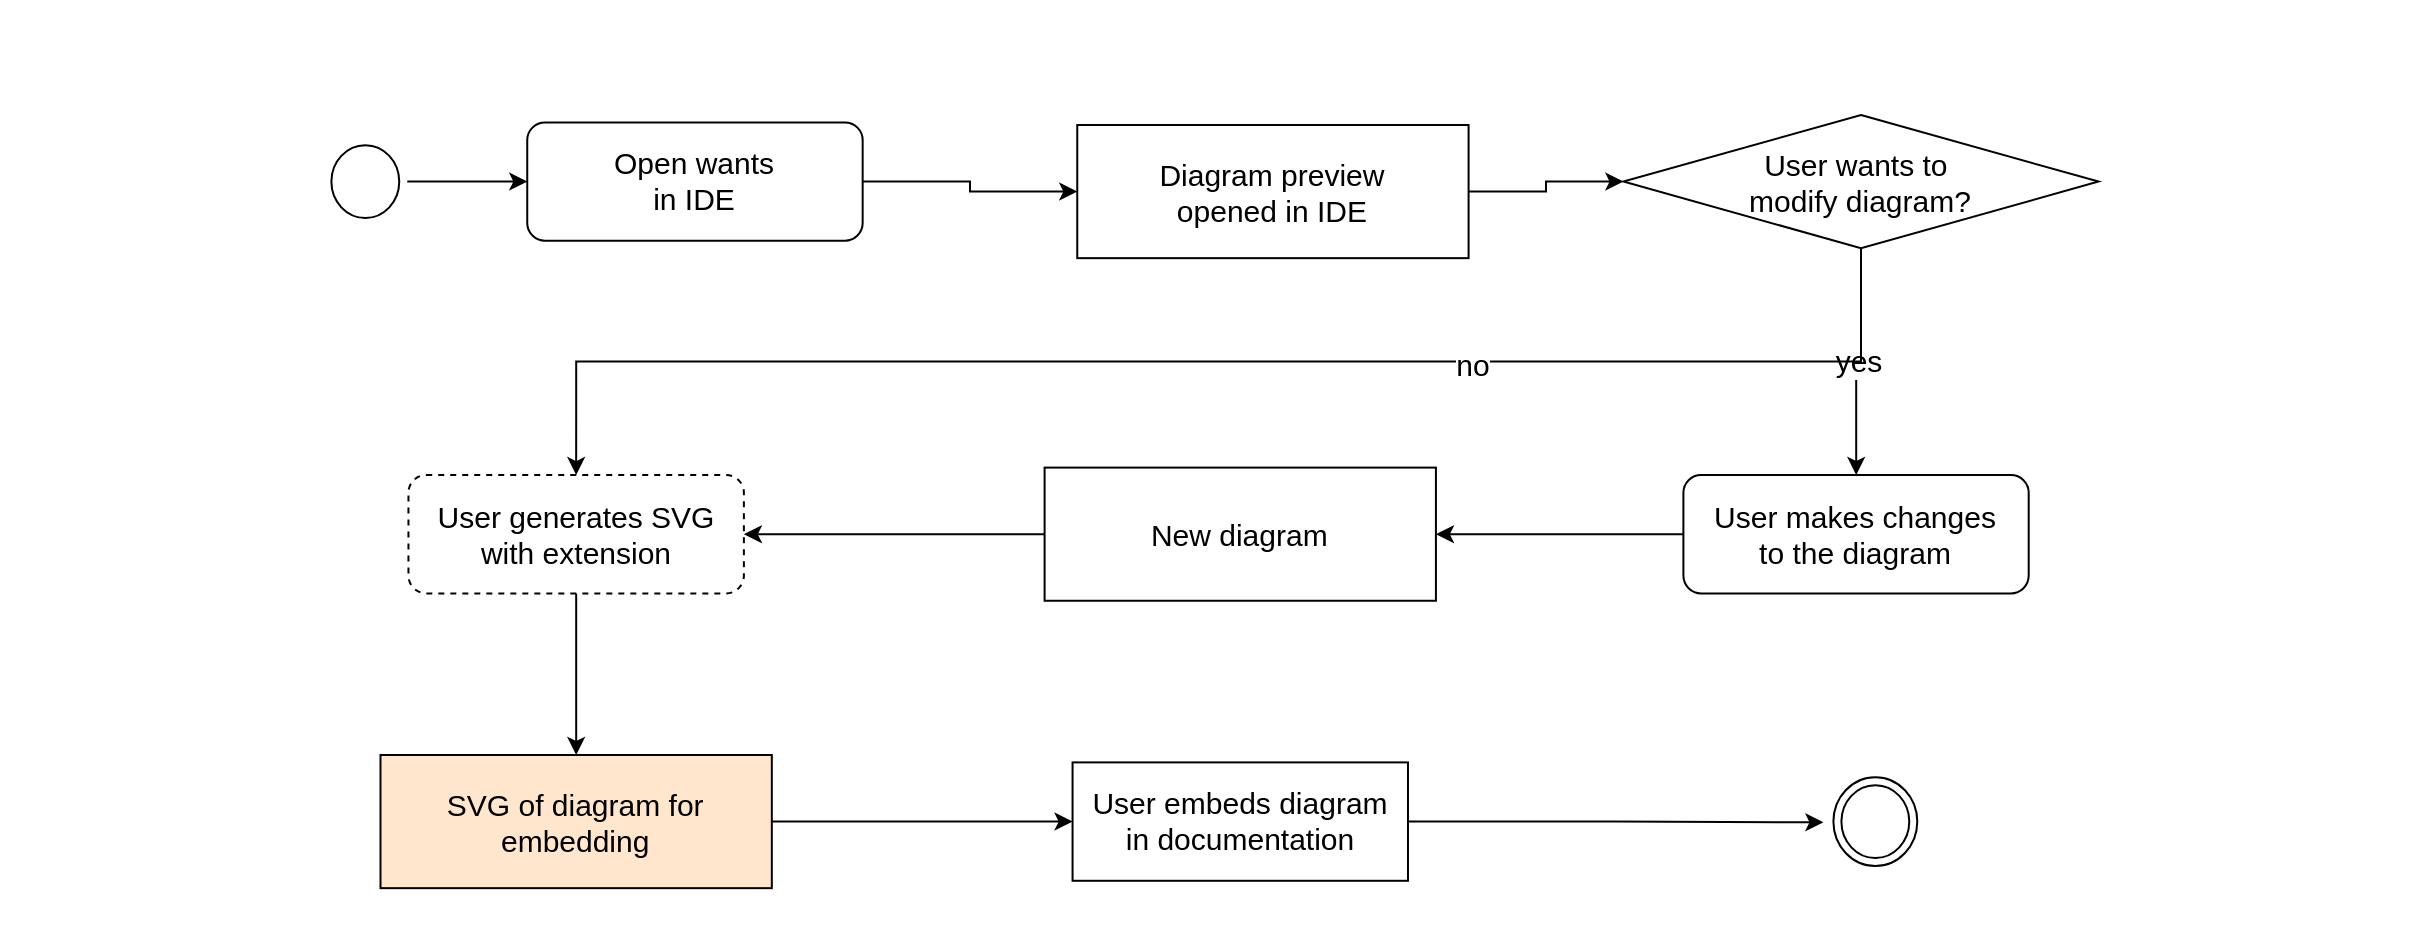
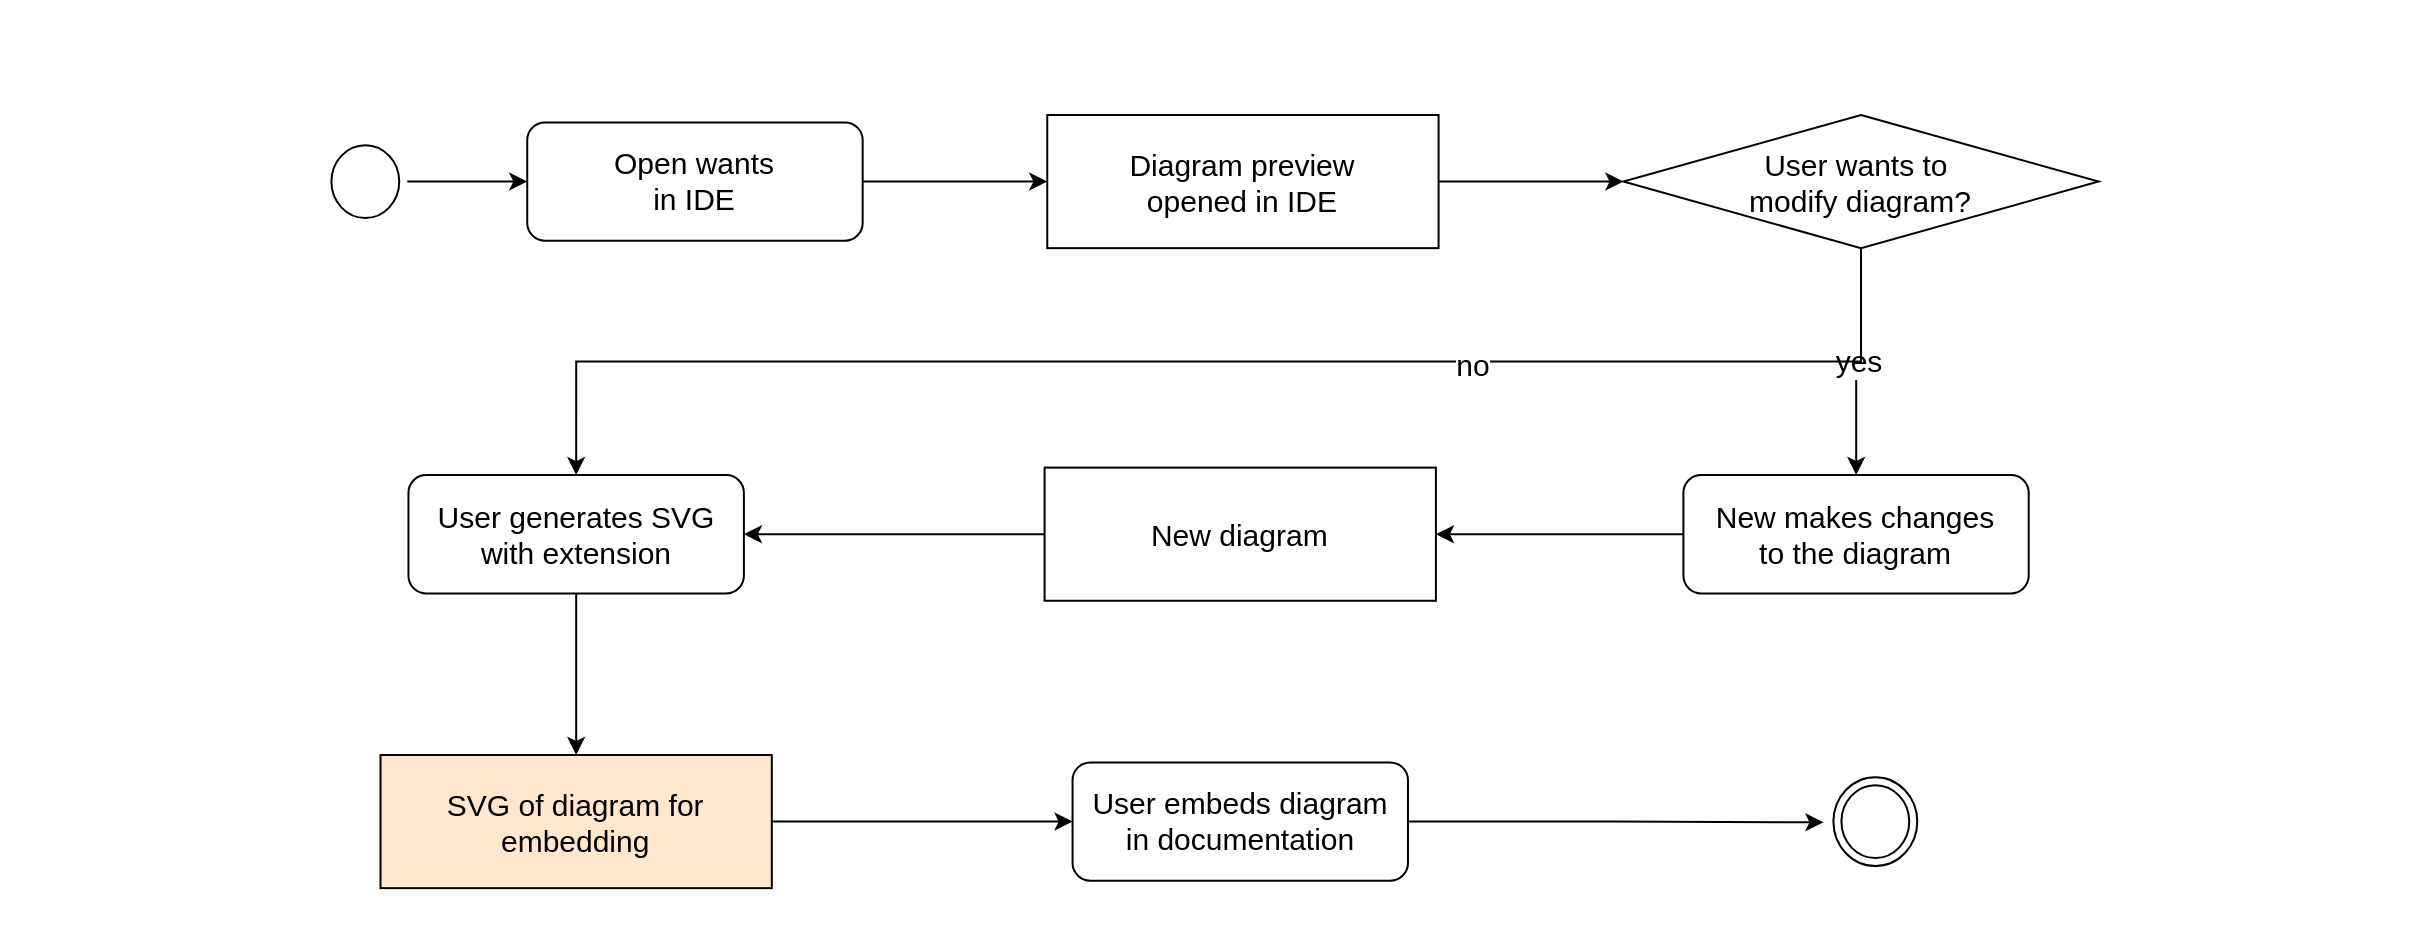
node "Diagram preview opened in IDE": moved (1273, 192) -> (1243, 182)
node "User generates SVG with extension": style dashed -> solid
node "User makes changes to the diagram": label "User makes changes to the diagram" -> "New makes changes to the diagram"
node "User embeds diagram in documentation": shape rectangle -> rounded rectangle
